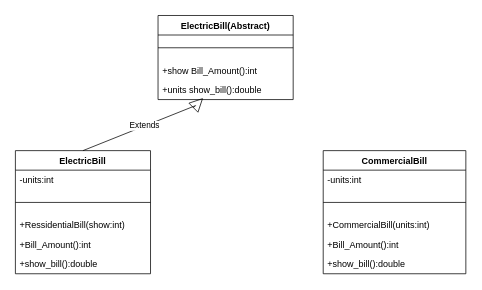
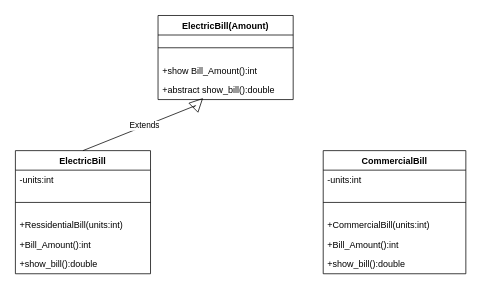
node "ElectricBill(Abstract)": label "ElectricBill(Abstract)" -> "ElectricBill(Amount)"
node "+units show_bill():double": label "+units show_bill():double" -> "+abstract show_bill():double"
node "+RessidentialBill(show:int)": label "+RessidentialBill(show:int)" -> "+RessidentialBill(units:int)"
